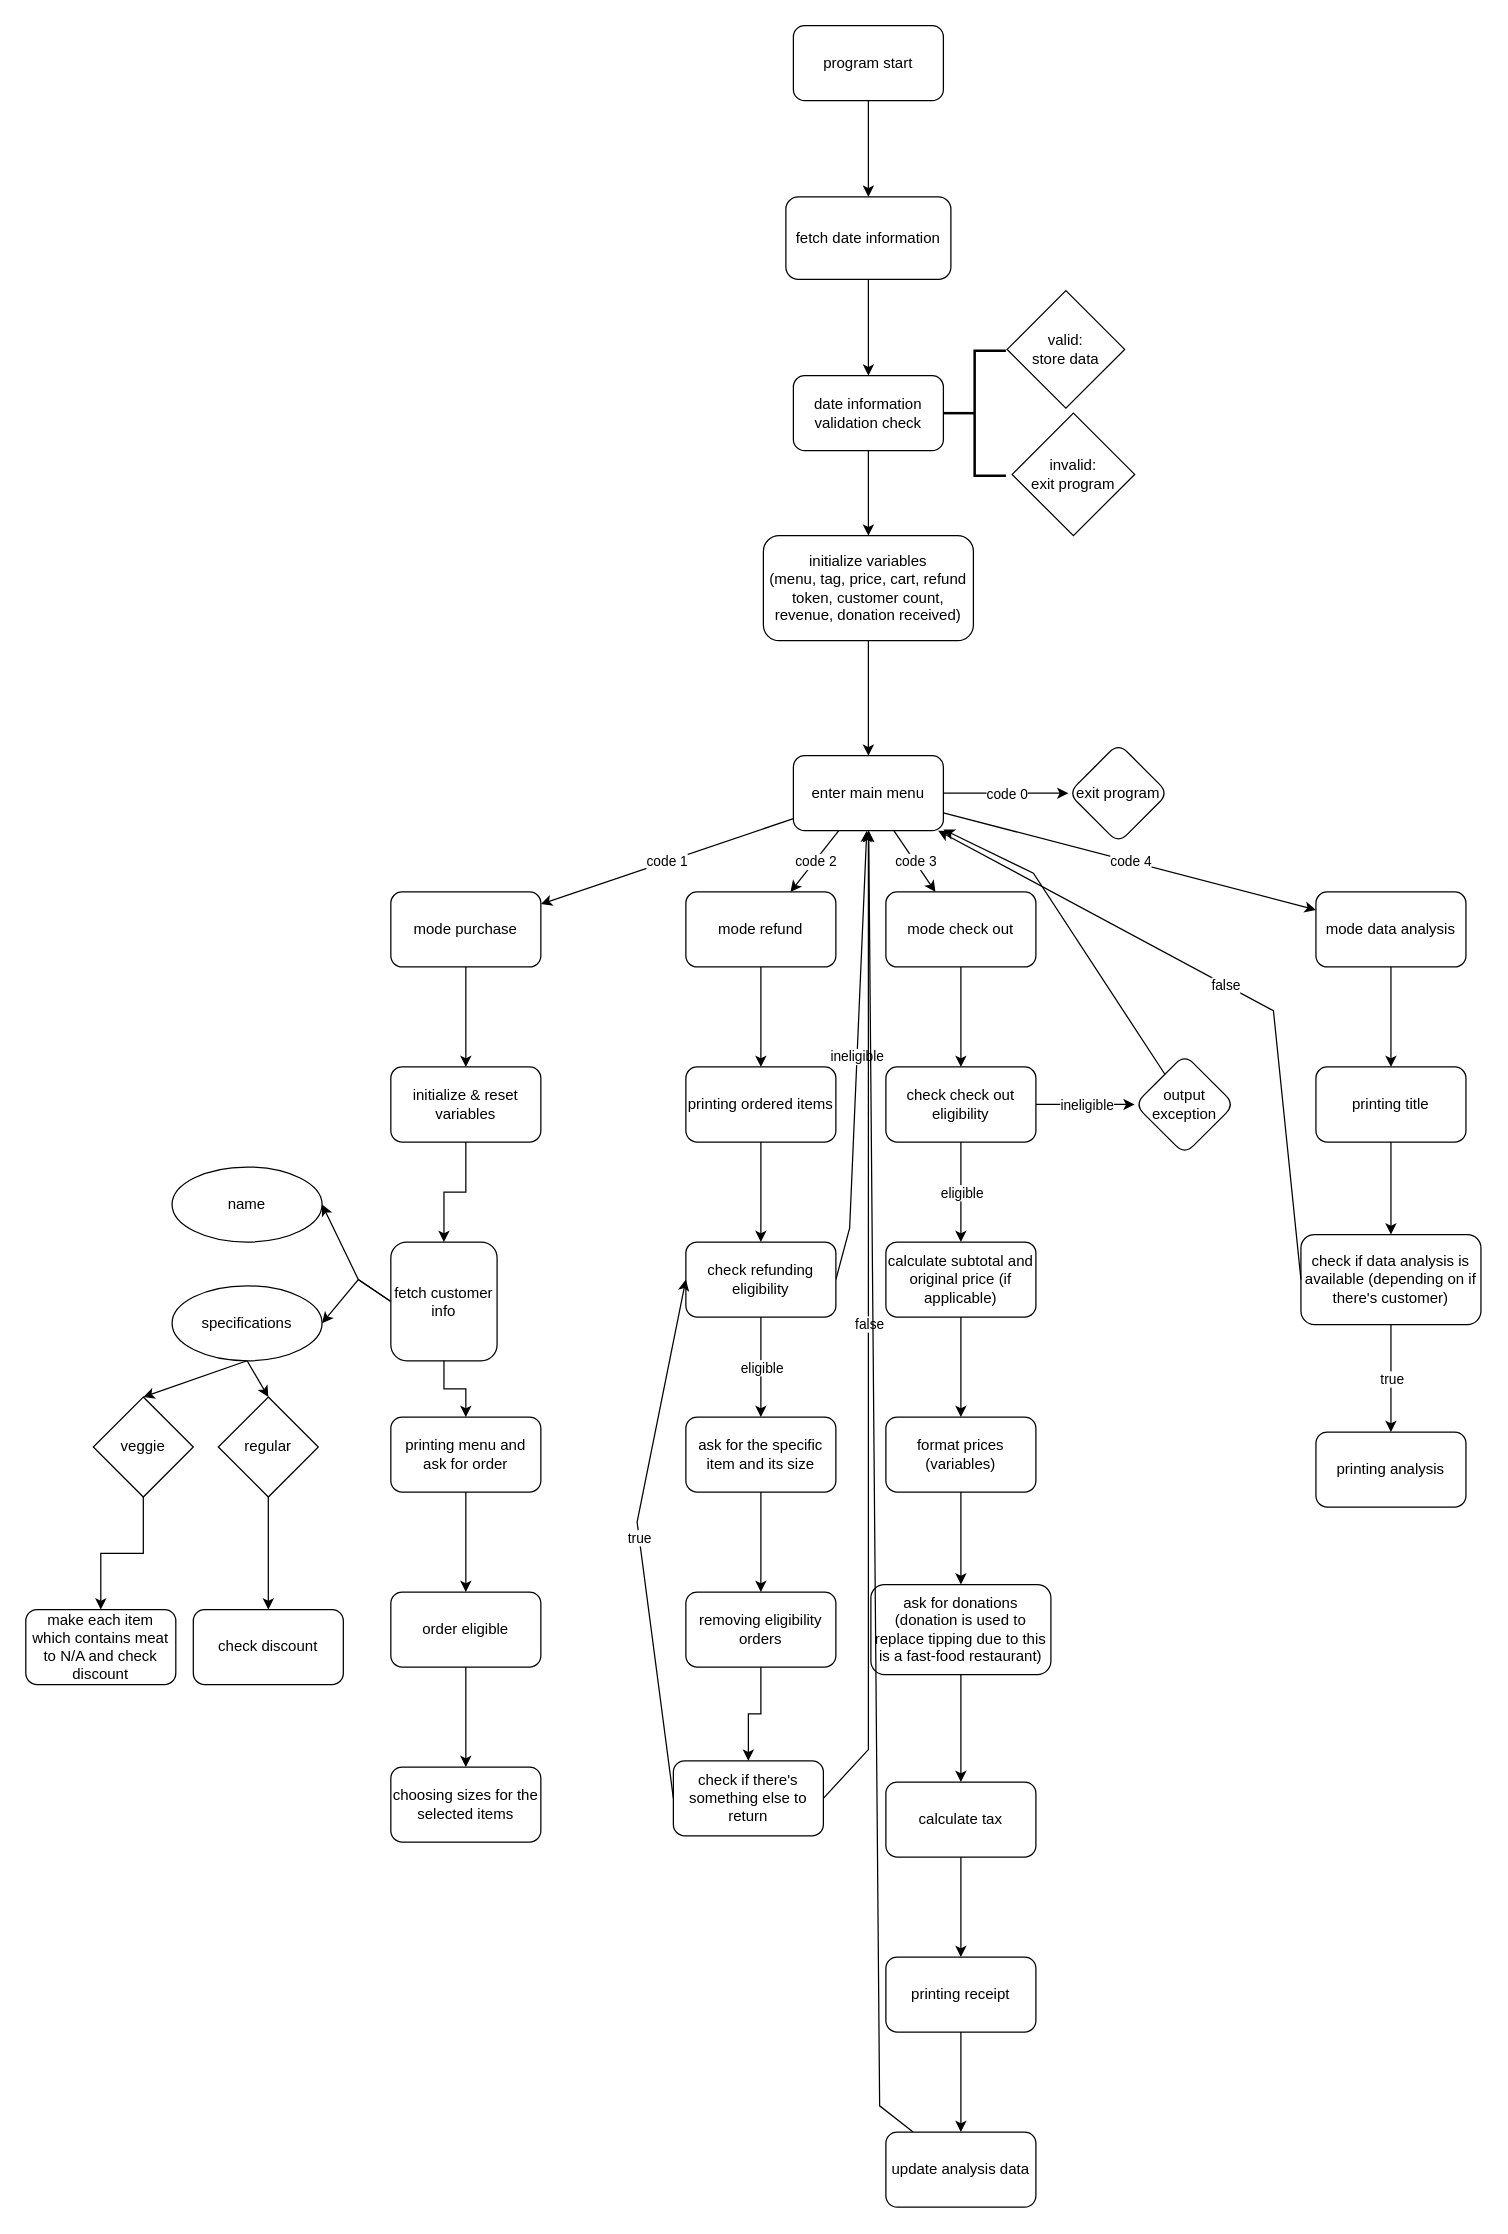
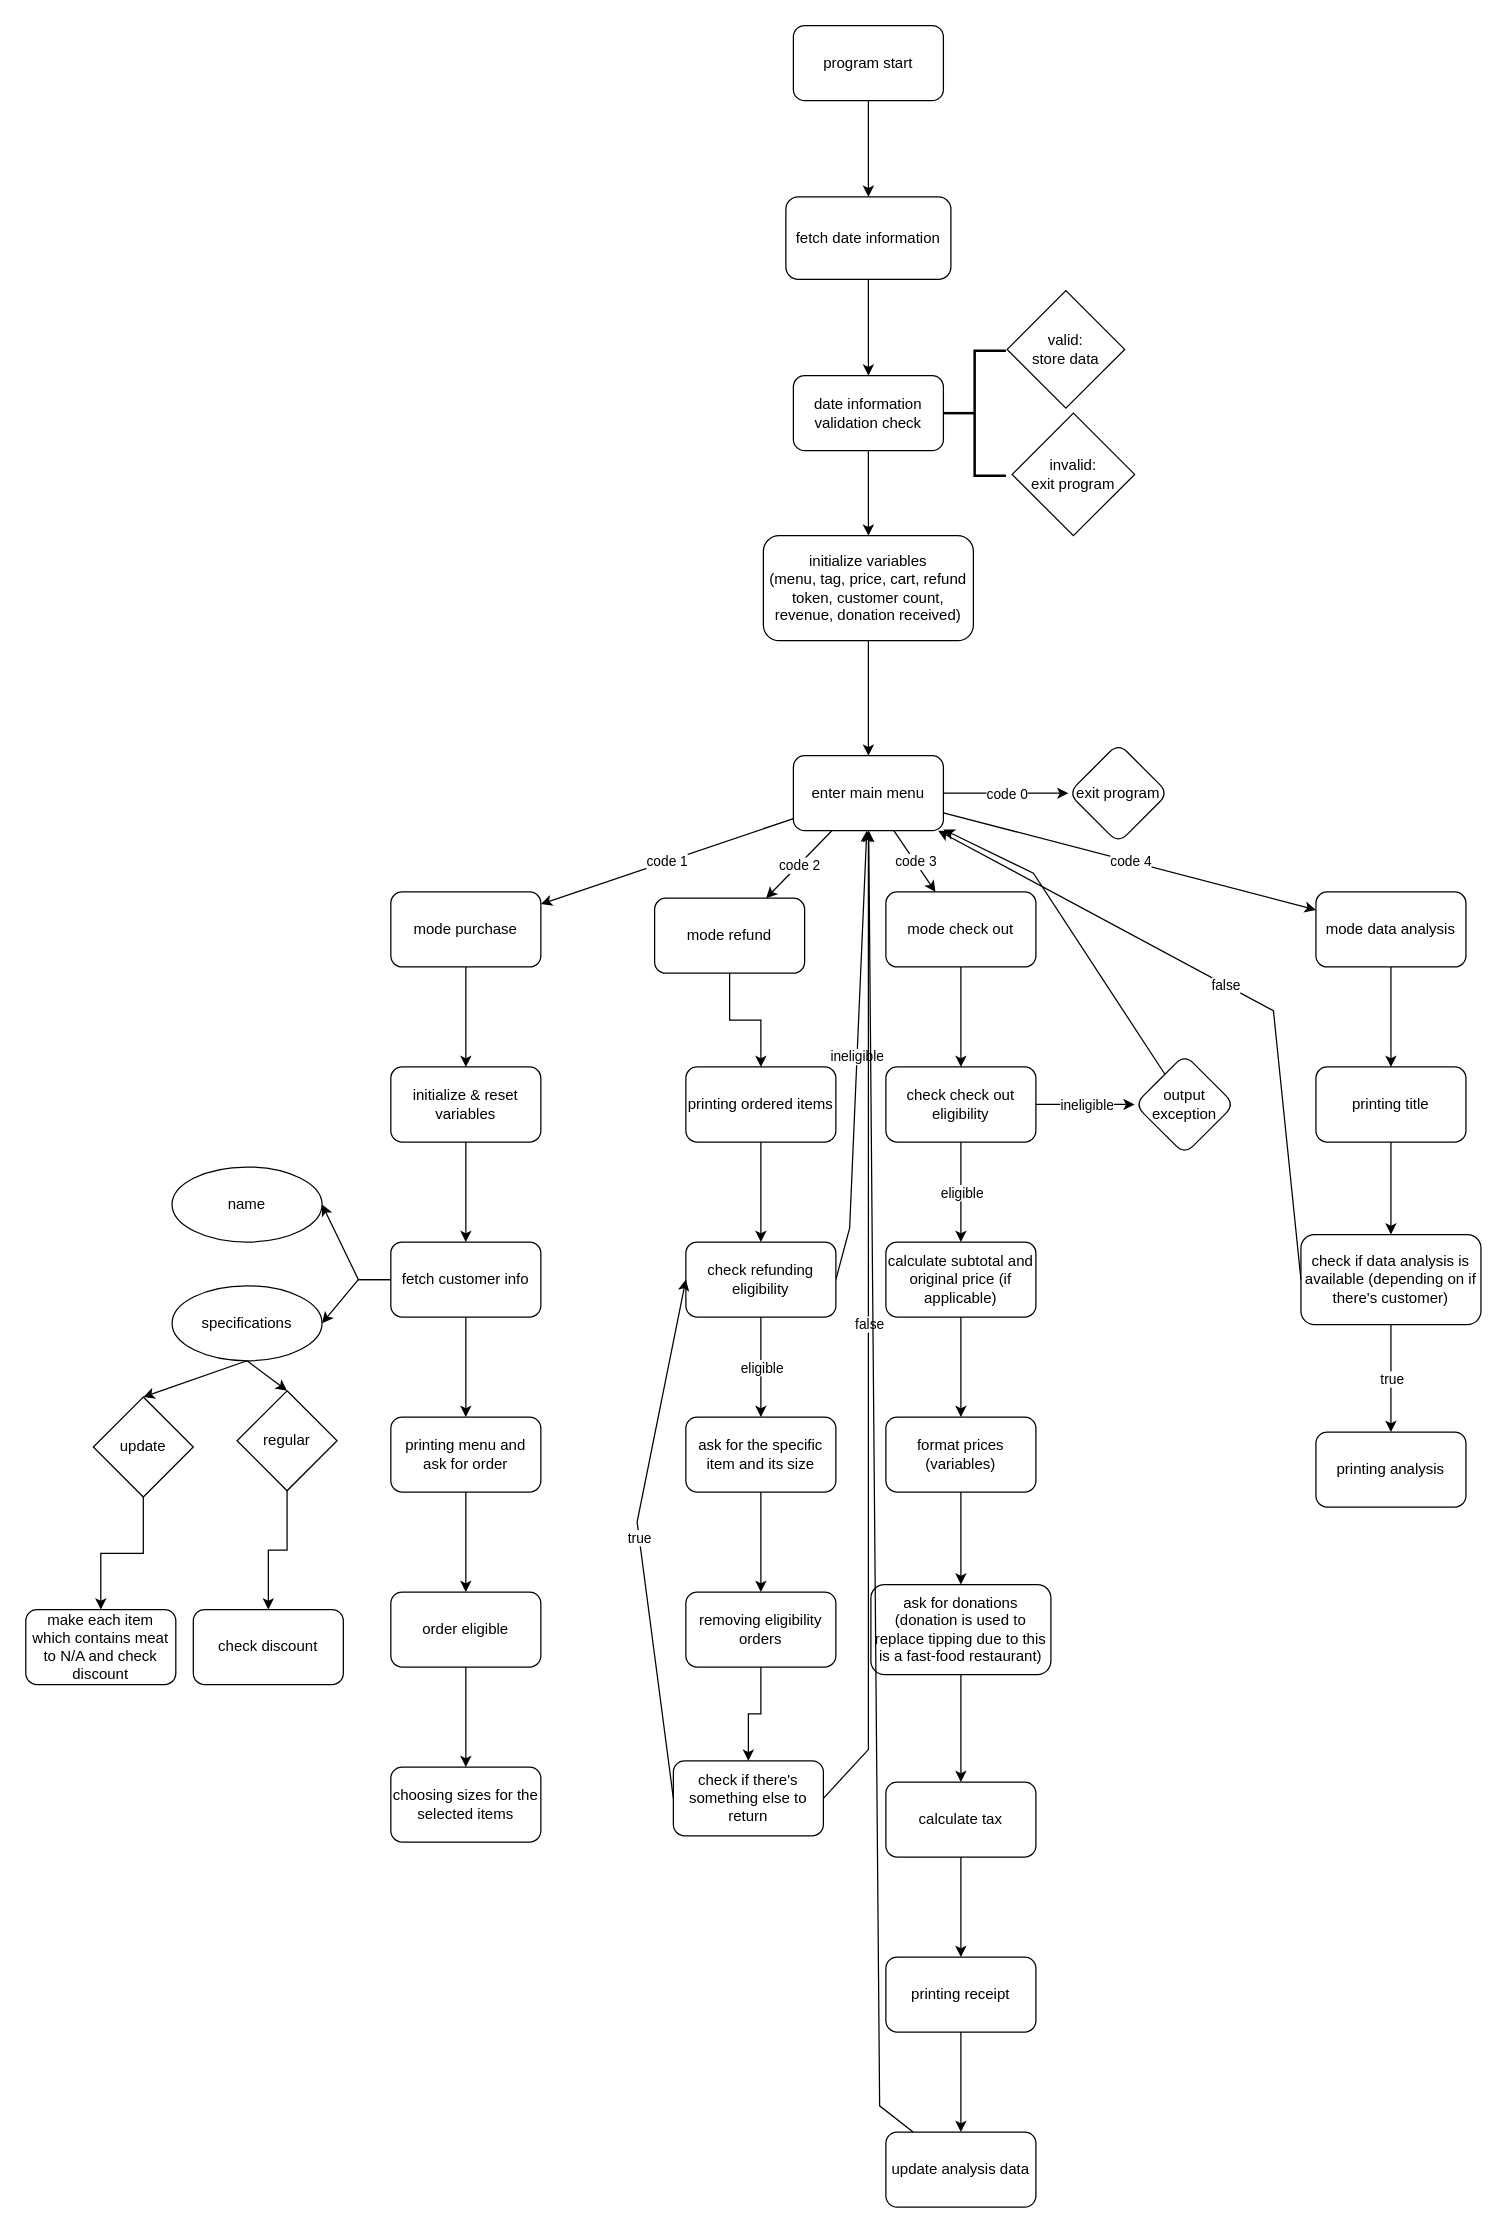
node "mode refund": moved (761, 929) -> (729, 936)
node "fetch customer info": size 106x119 -> 150x75
node "veggie": label "veggie" -> "update"
node "regular": moved (268, 1447) -> (287, 1441)
